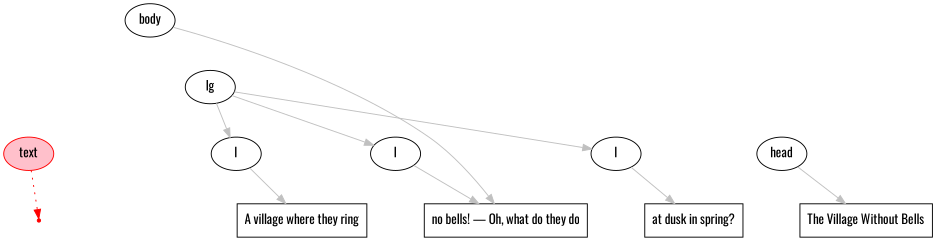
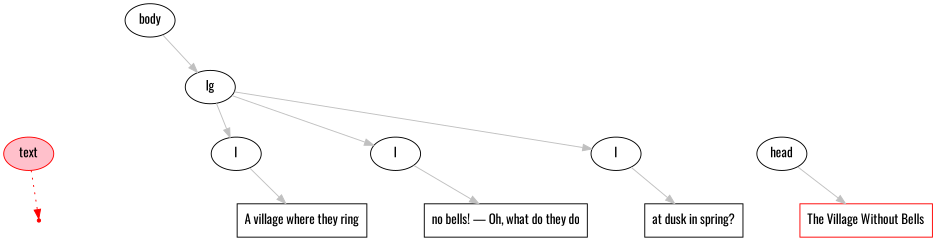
edge "body" -> "no bells! — Oh, what do they do": now "body" -> "lg"
node "The Village Without Bells": color black -> red
